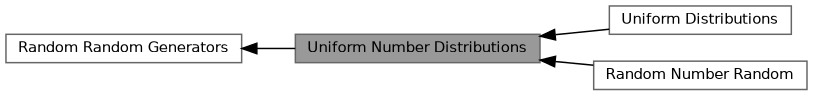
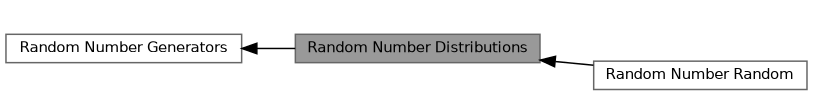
node "Uniform Distributions": removed
node "Random Random Generators": label "Random Random Generators" -> "Random Number Generators"
node "Uniform Number Distributions": label "Uniform Number Distributions" -> "Random Number Distributions"
